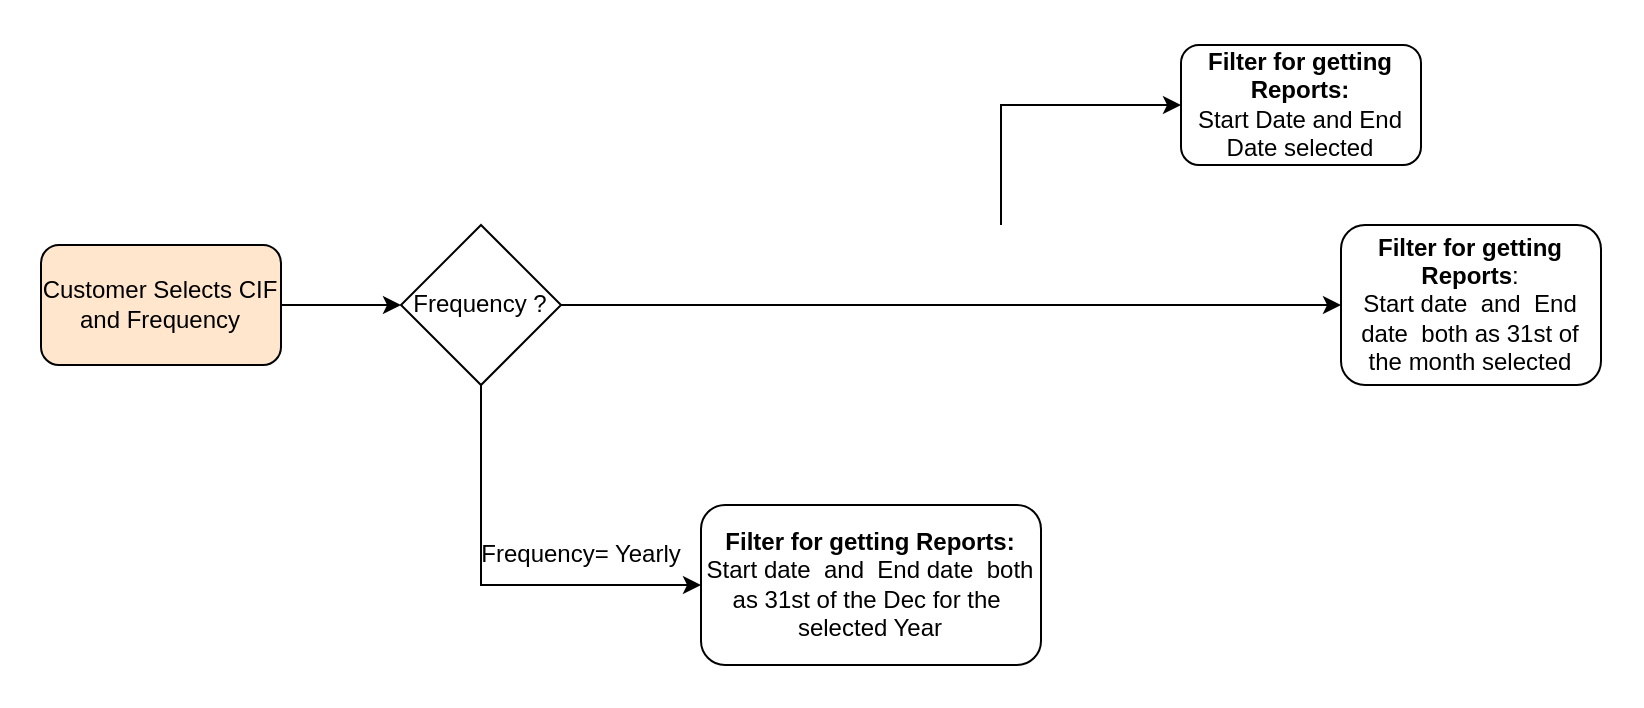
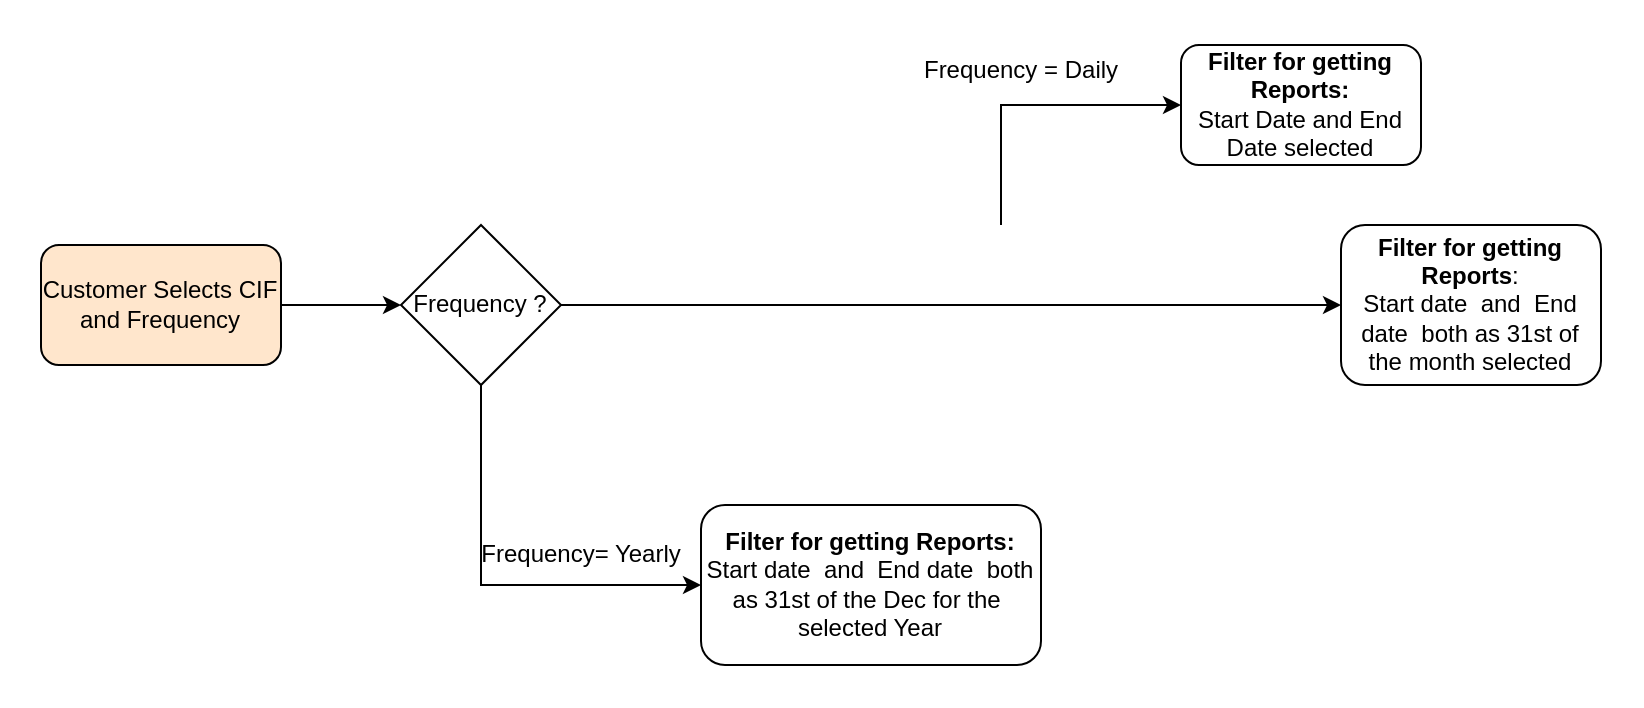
node "Frequency = Daily": added
